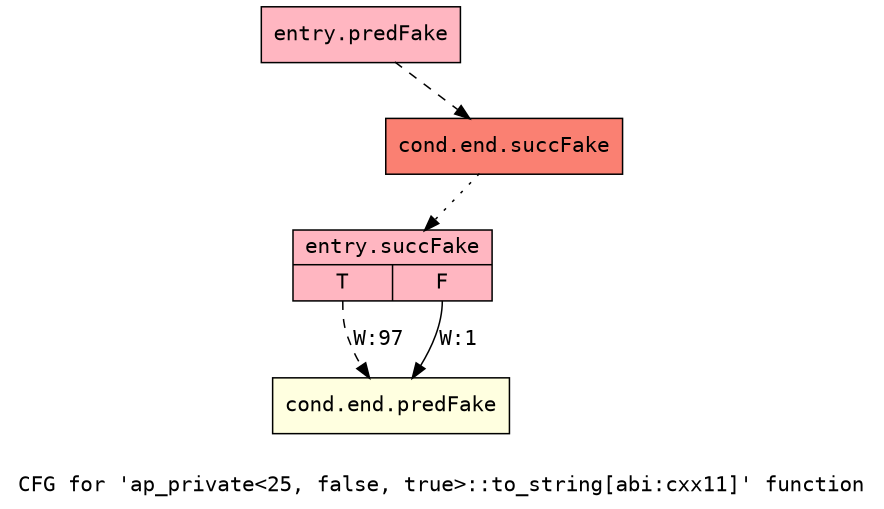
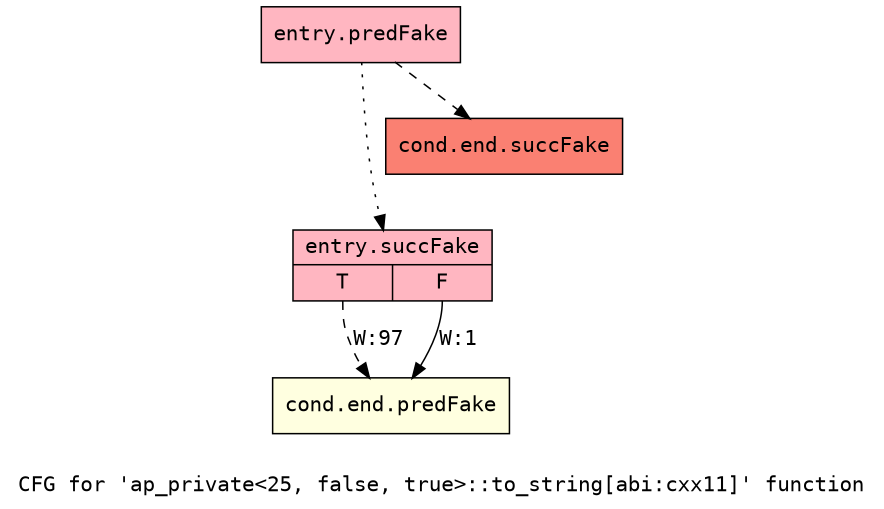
edge "cond.end.succFake" -> "entry.succFake": now "entry.predFake" -> "entry.succFake"
